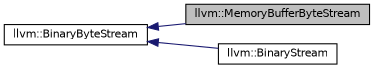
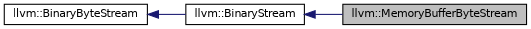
edge "llvm::MemoryBufferByteStream" -> "llvm::BinaryByteStream": now "llvm::MemoryBufferByteStream" -> "llvm::BinaryStream"
